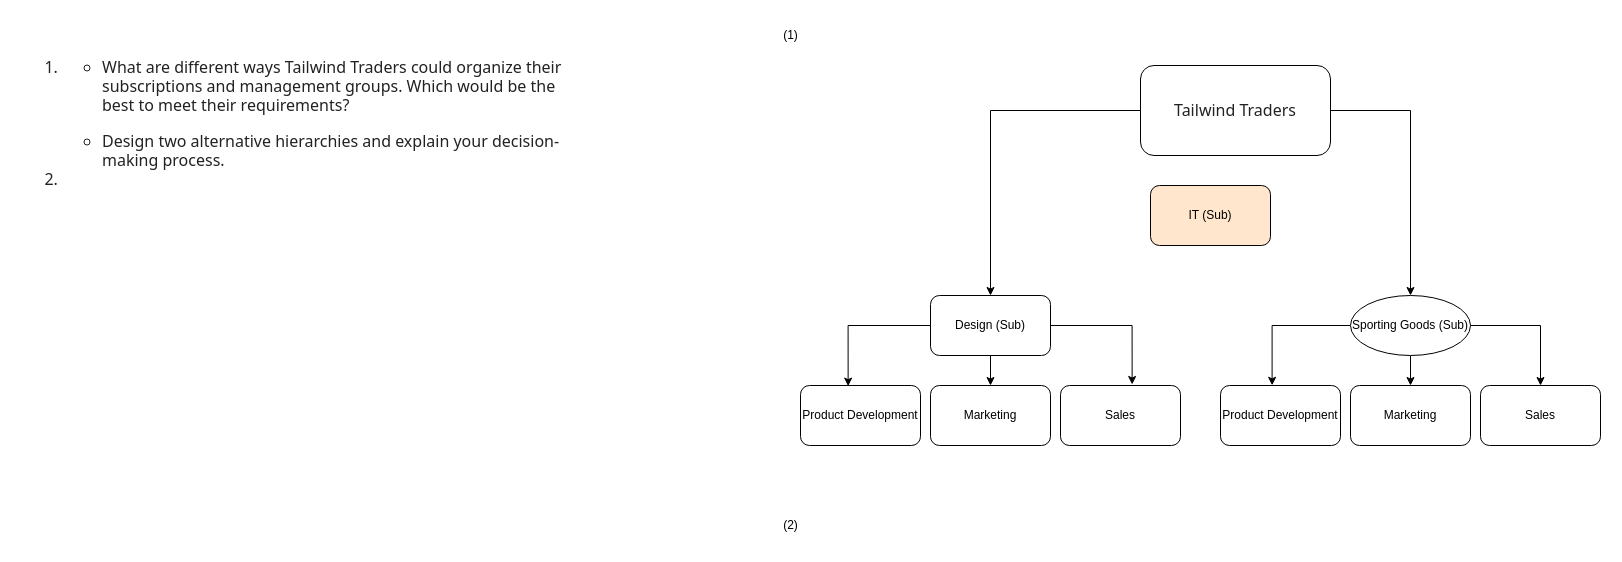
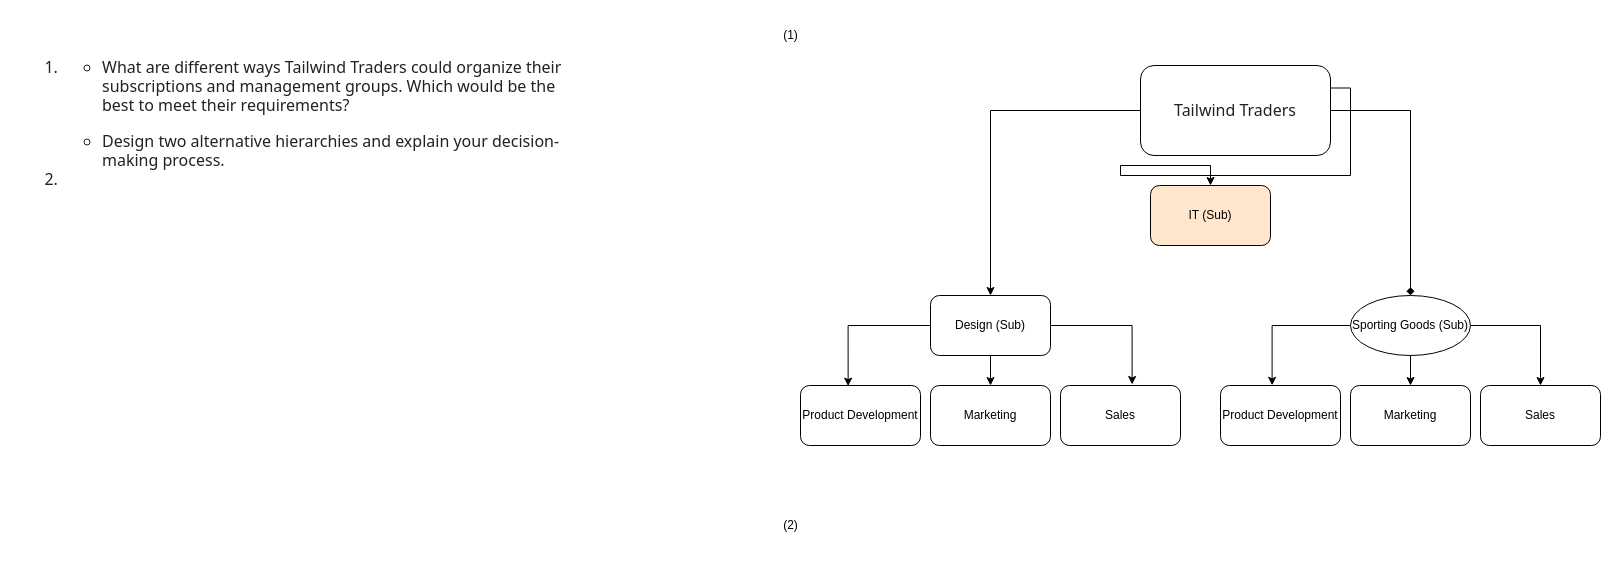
edge "Tailwind Traders" -> "IT (Sub)": added
edge "Tailwind Traders" -> "Sporting Goods (Sub)": arrowhead classic -> diamond
